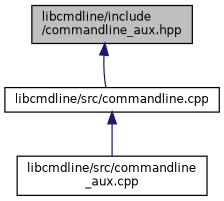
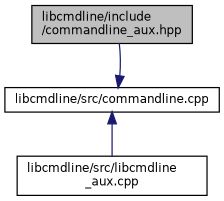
edge "libcmdline/src/commandline.cpp" -> "libcmdline/include /commandline_aux.hpp": reversed
node "libcmdline/src/commandline _aux.cpp": label "libcmdline/src/commandline _aux.cpp" -> "libcmdline/src/libcmdline _aux.cpp"
